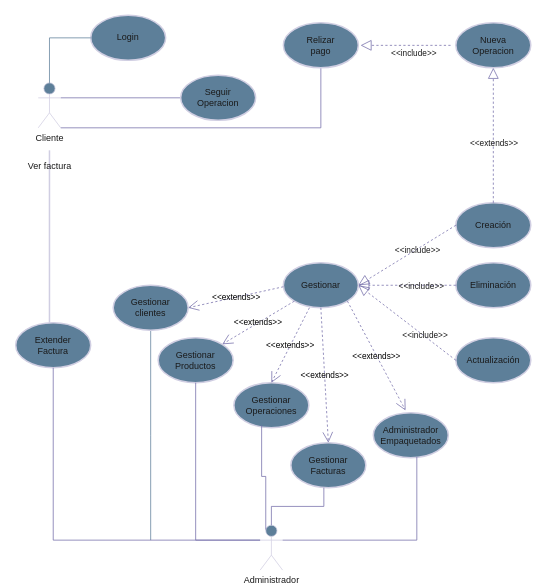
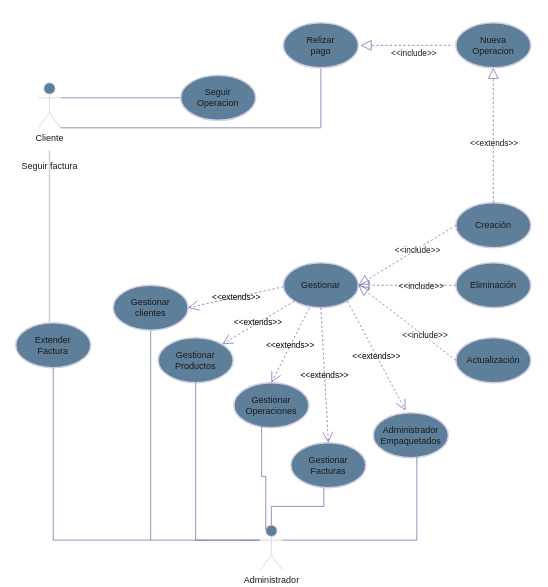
node "Login": removed
edge "Login" -- "Cliente": removed
node "Ver factura": label "Ver factura" -> "Seguir factura"
